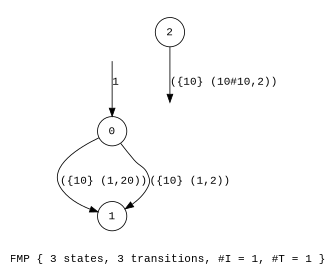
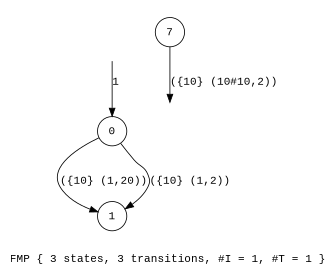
node "2": label "2" -> "7"
